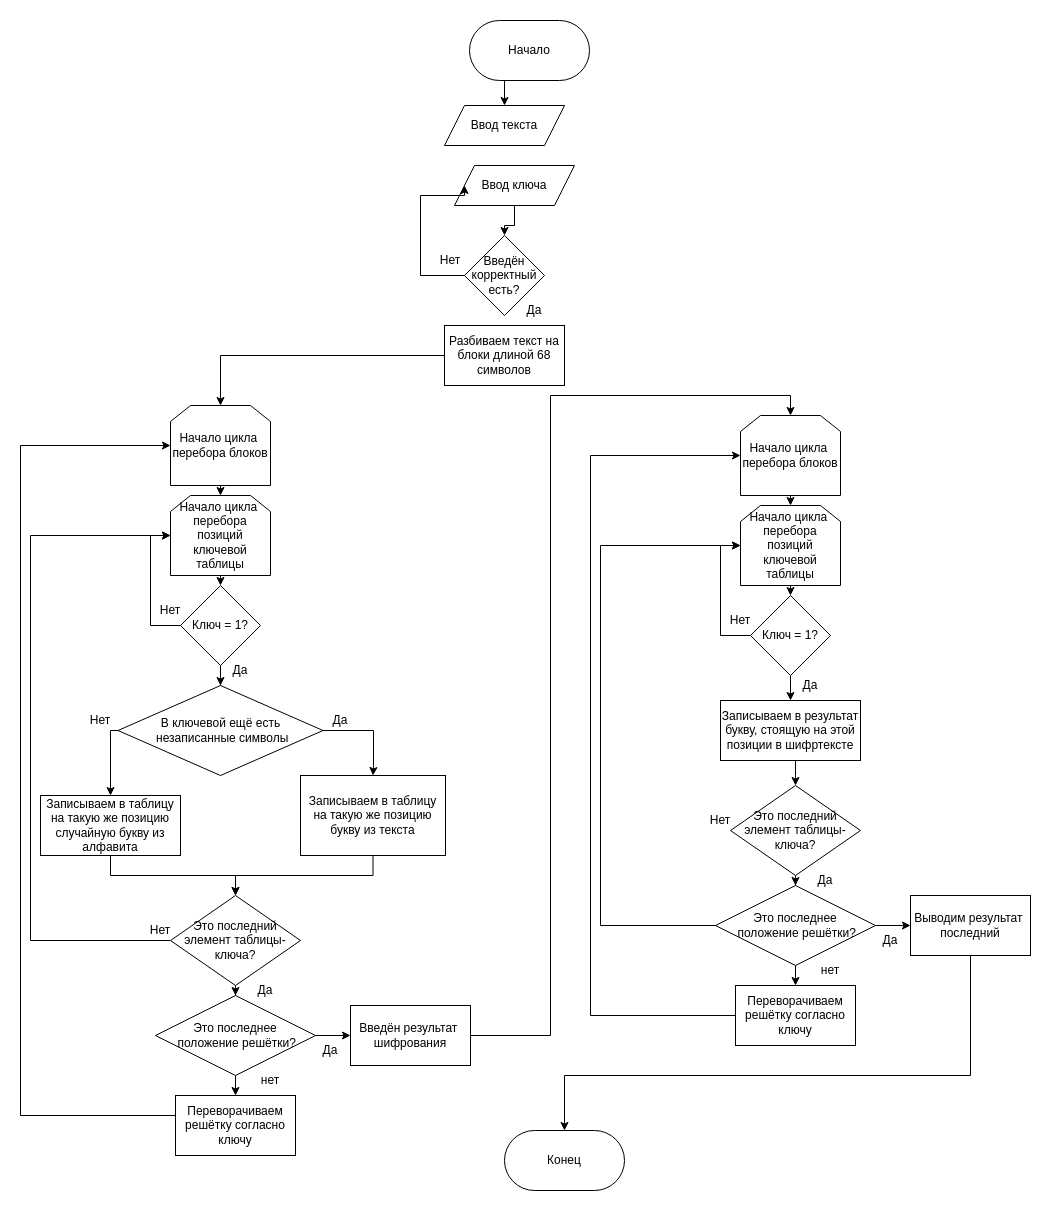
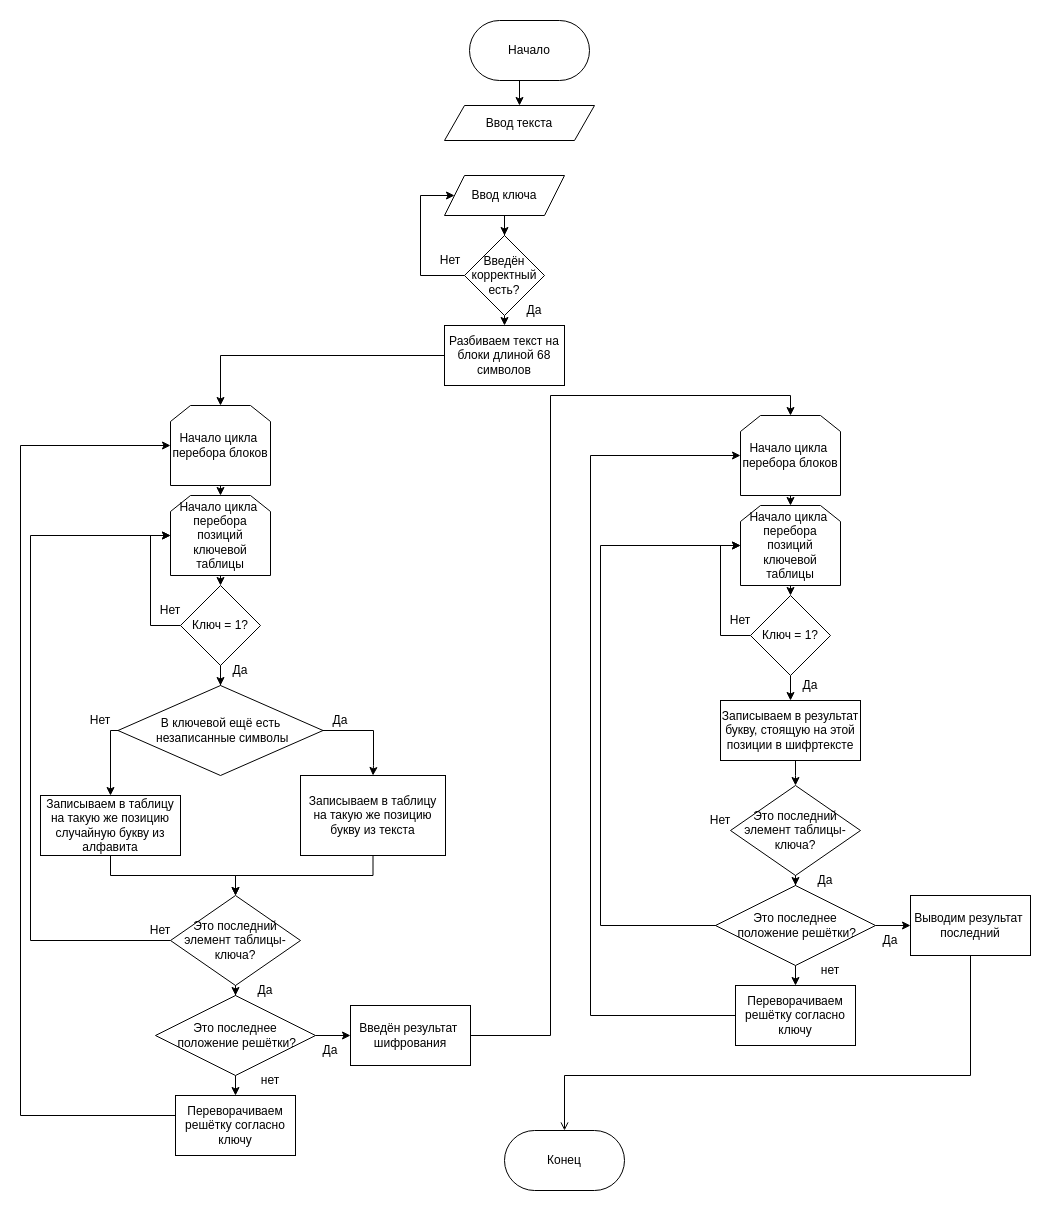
node "Ввод текста": size 120x40 -> 150x35
node "Ввод ключа": moved (515, 186) -> (505, 196)
edge "Введён корректный есть?" -> "Разбиваем текст на блоки длиной 68 символов": added
edge "Выводим результат последний" -> "Конец": arrowhead classic -> open
